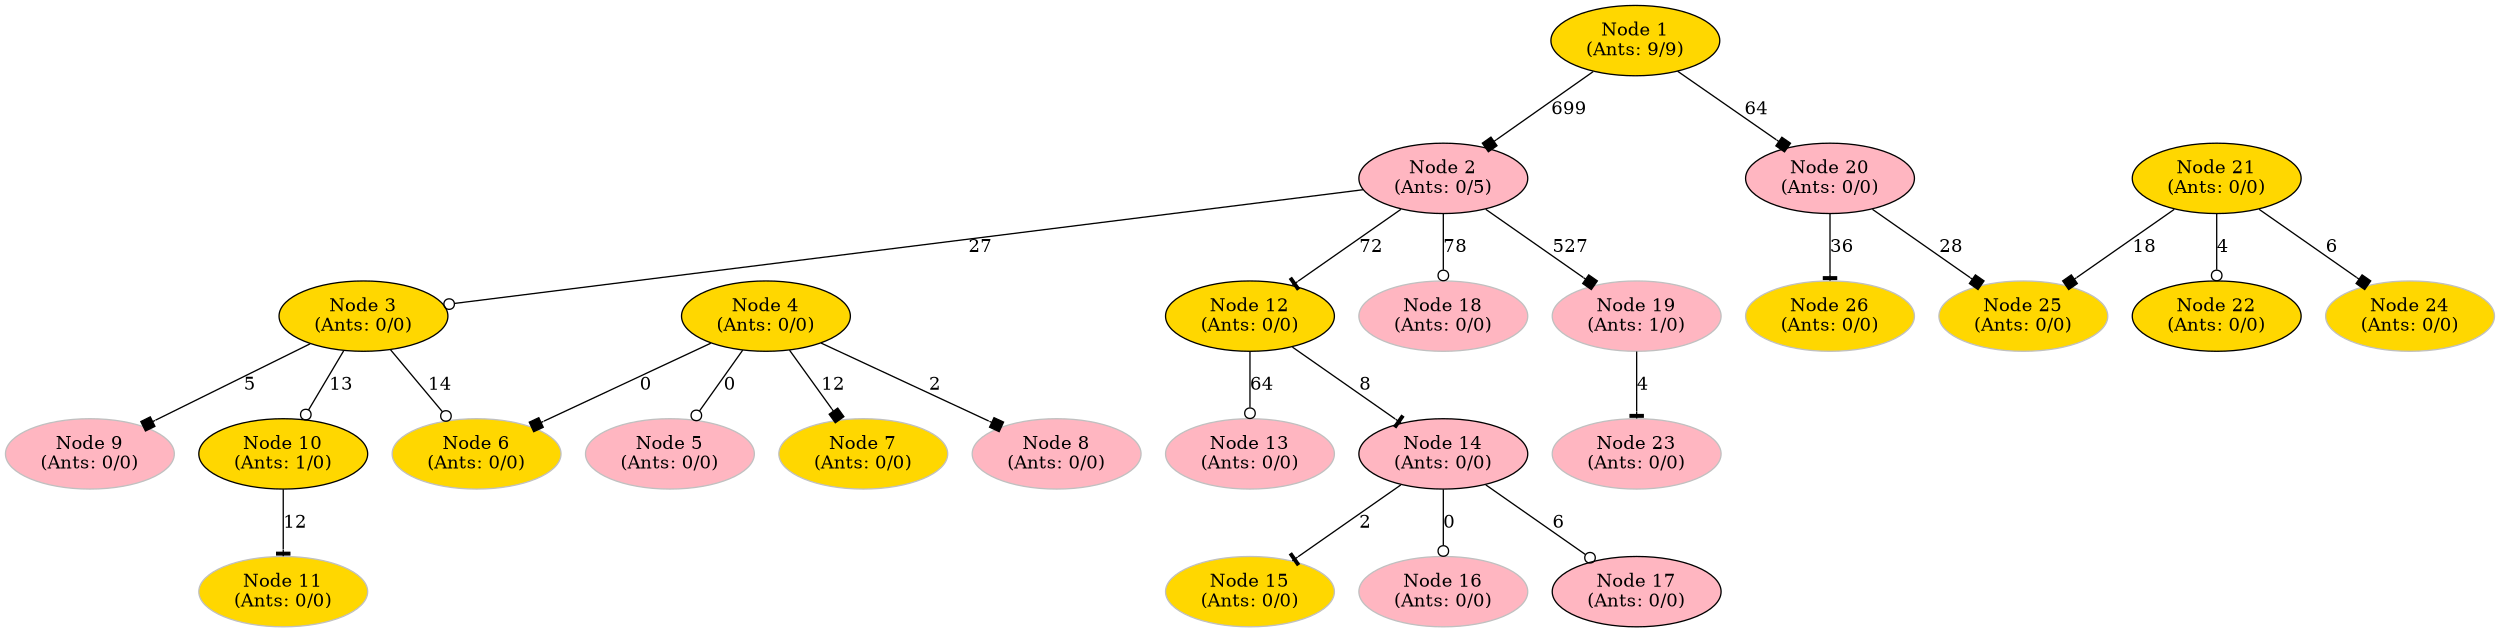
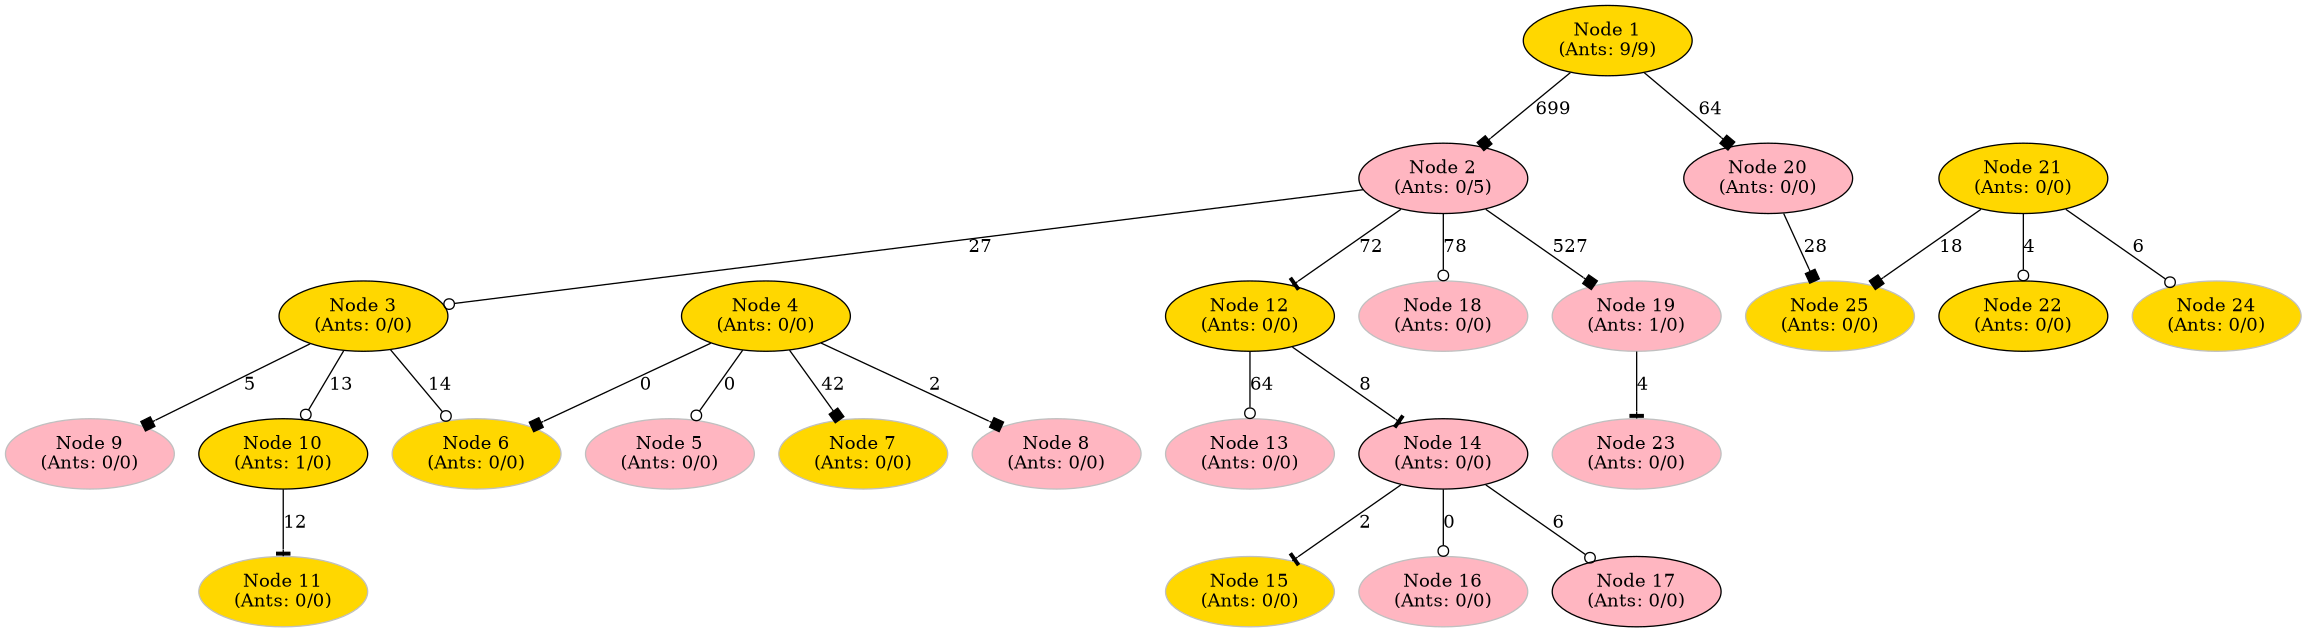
edge "Node 21 (Ants: 0/0)" -> "Node 24 (Ants: 0/0)": arrowhead box -> odot
node "Node 26 (Ants: 0/0)": removed
edge "Node 4 (Ants: 0/0)" -> "Node 7 (Ants: 0/0)": label "12" -> "42"
